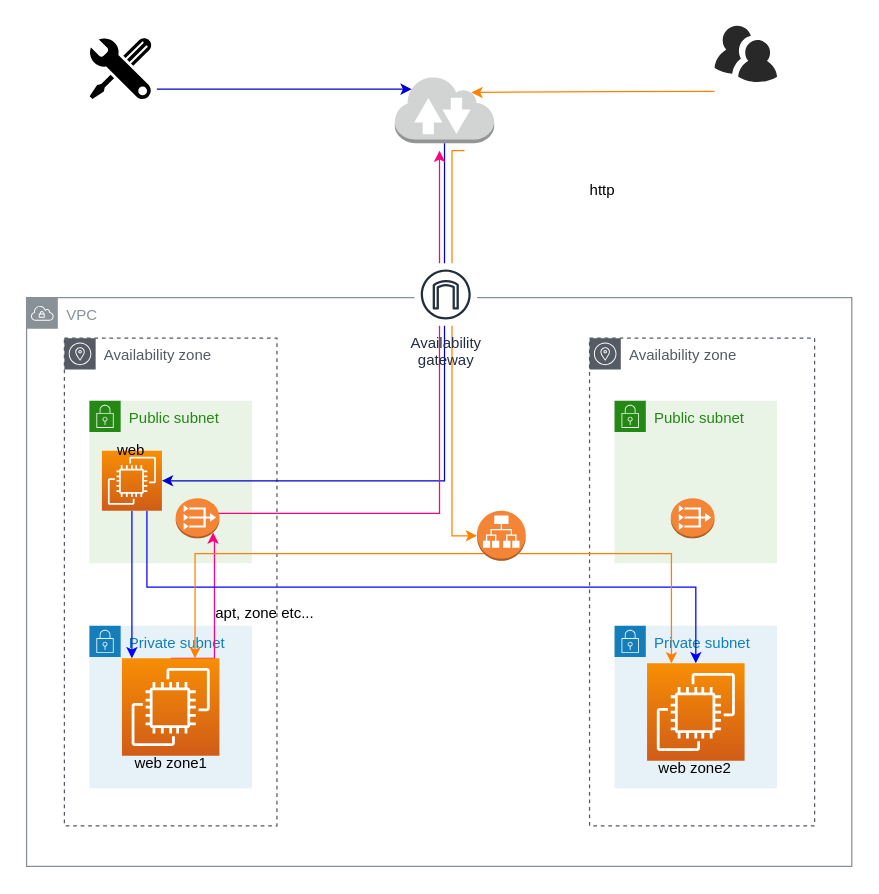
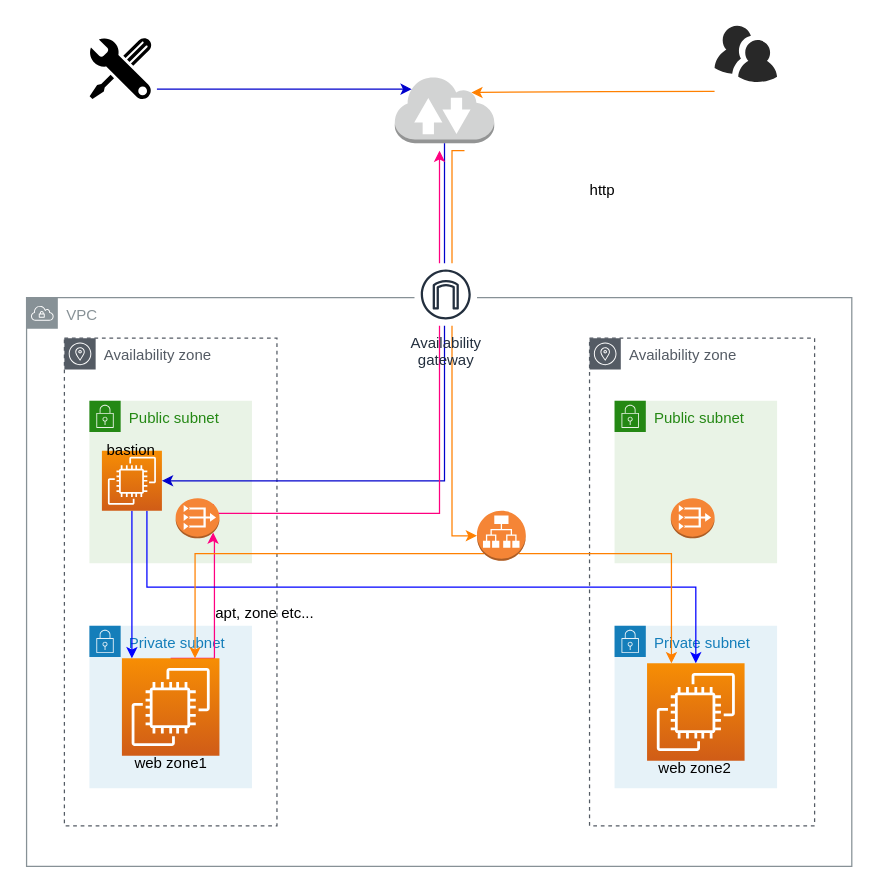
node "web": label "web" -> "bastion"
